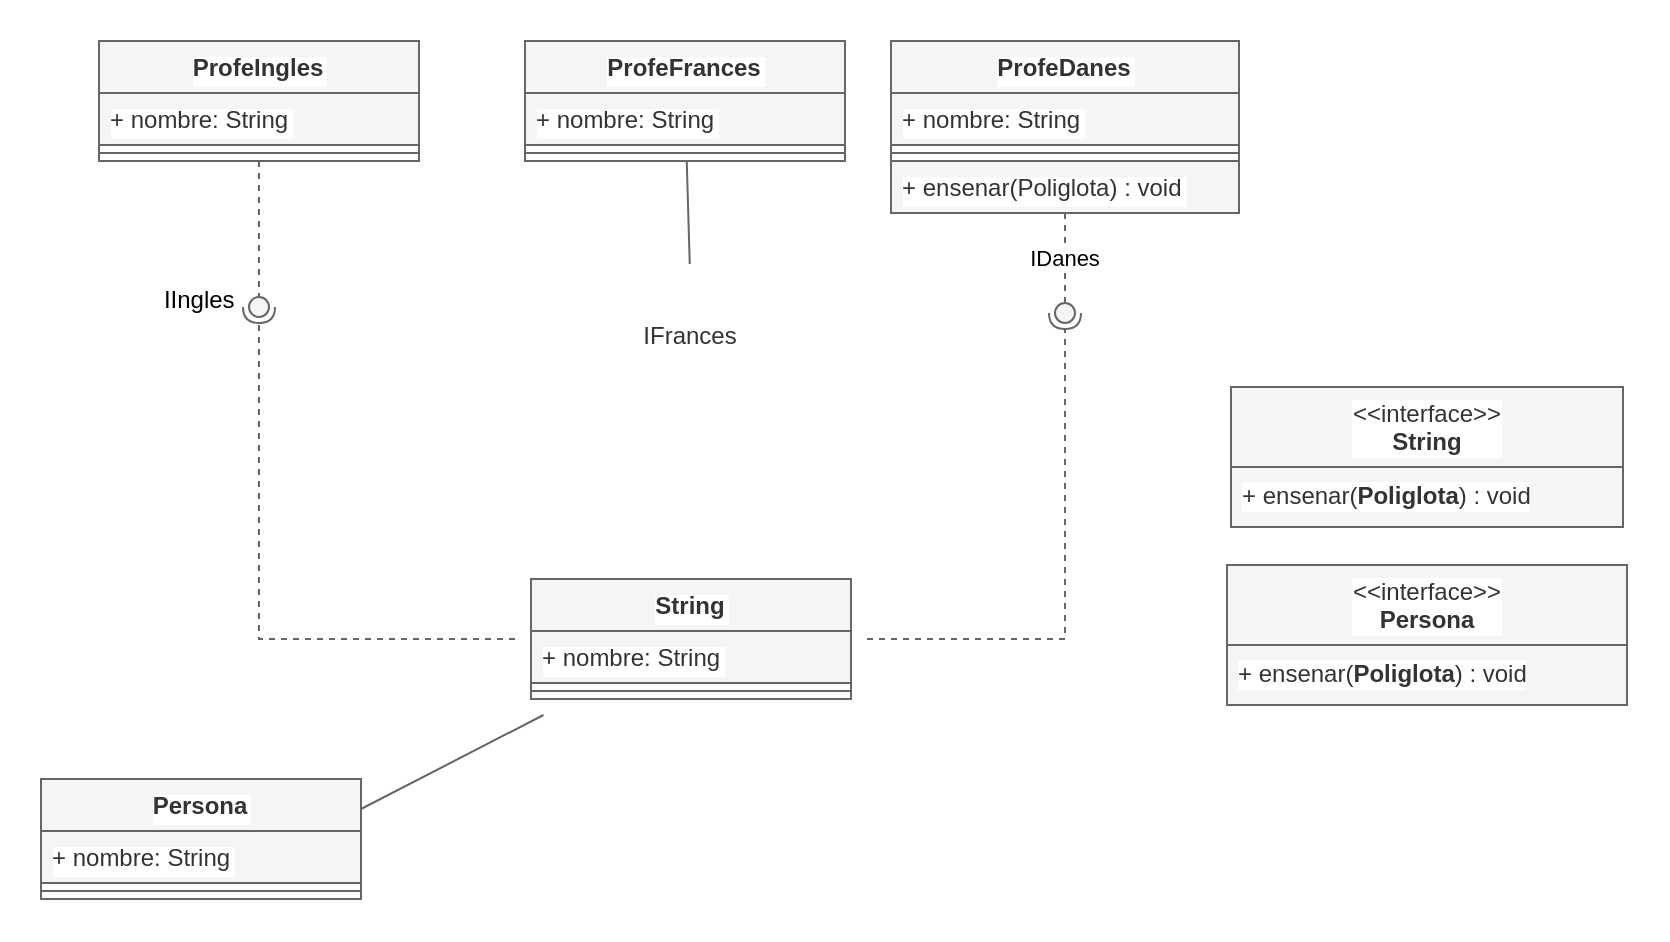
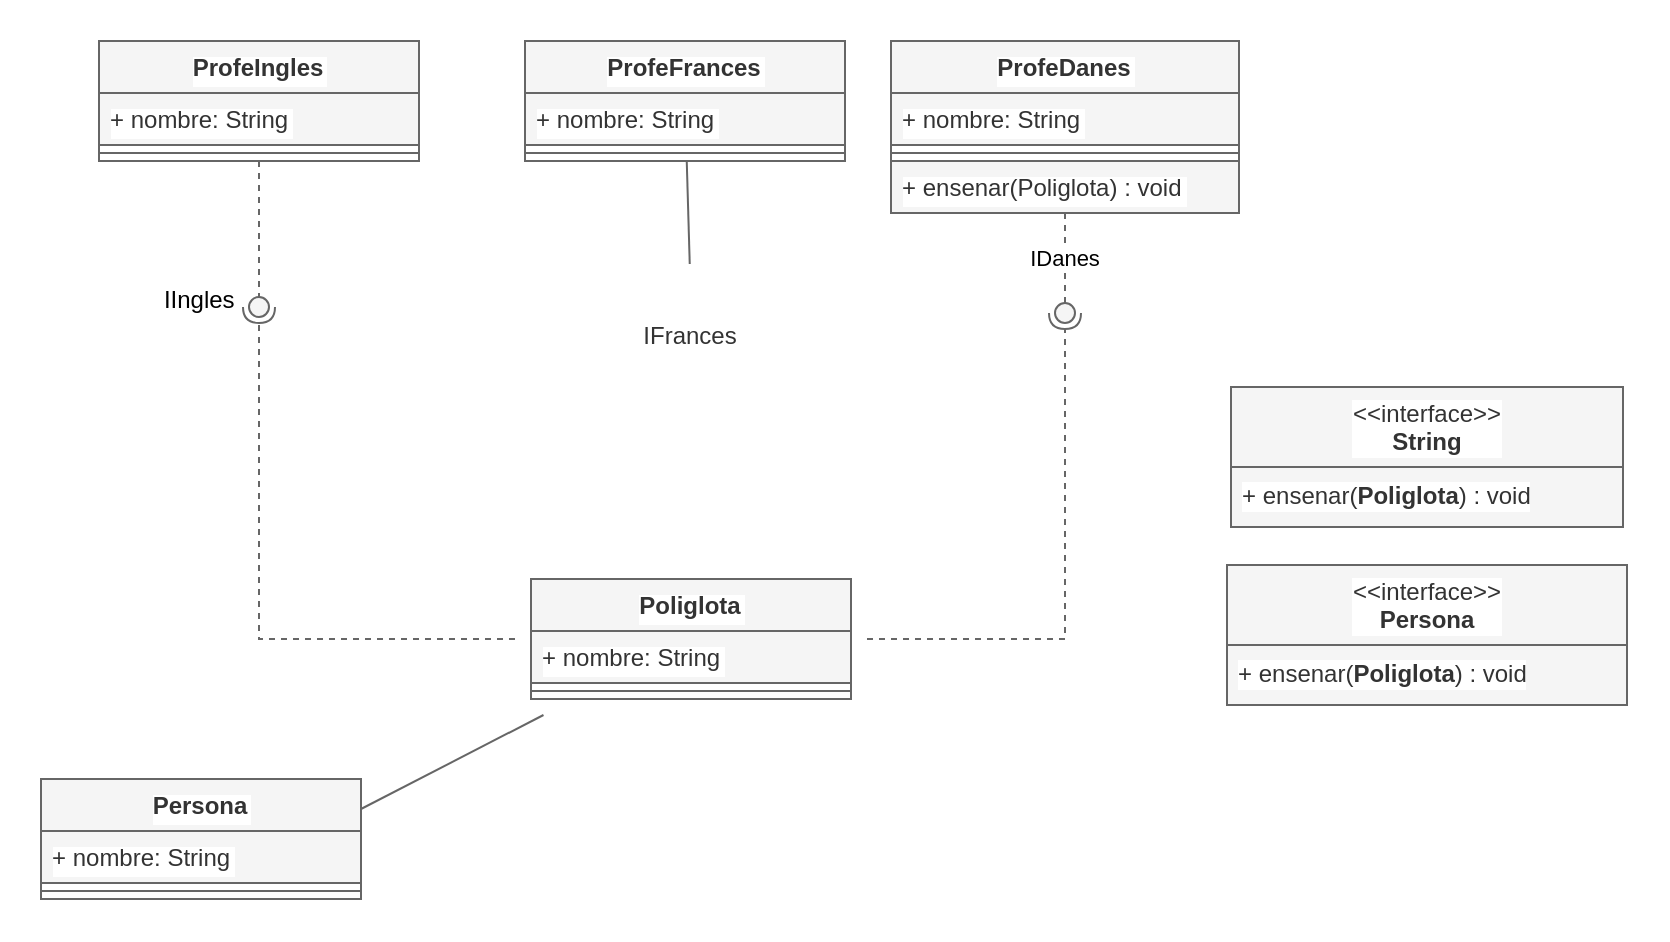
node "String": label "String" -> "Poliglota"
